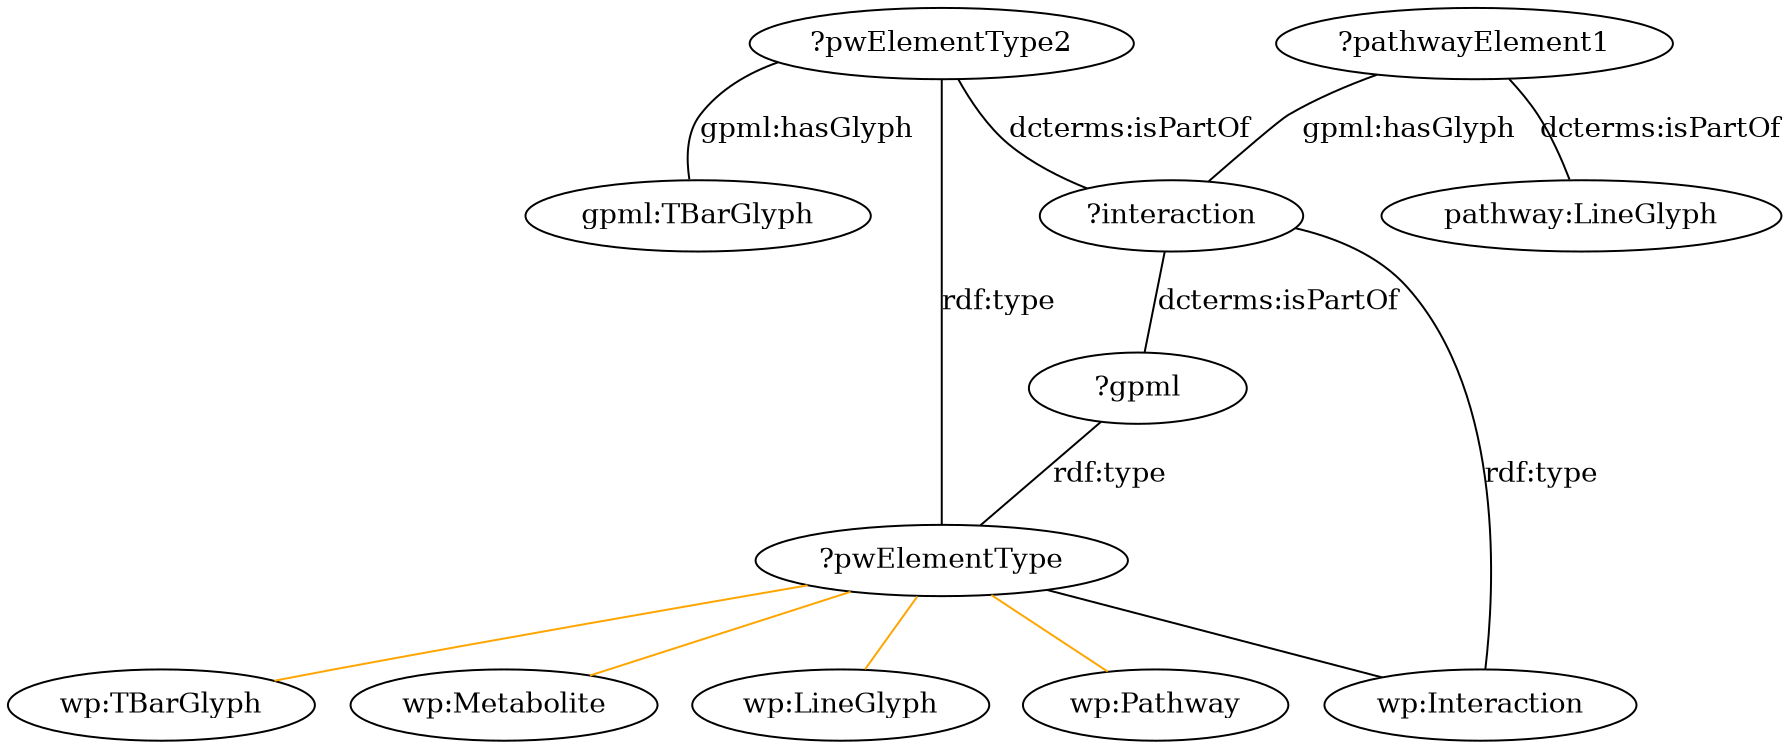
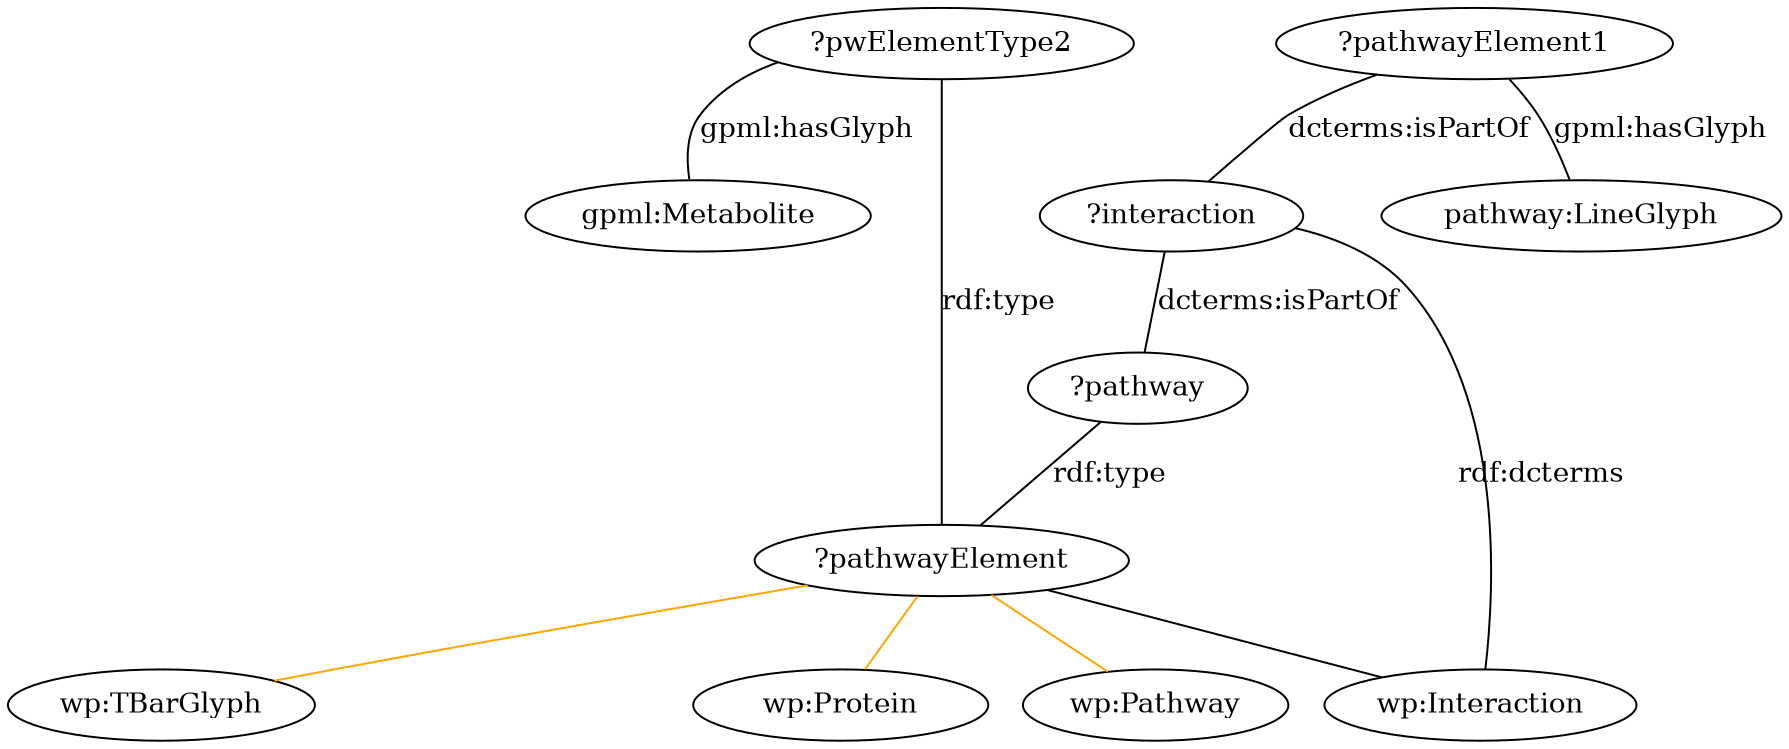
edge "?pathwayElement1" -- "?interaction": label "gpml:hasGlyph" -> "dcterms:isPartOf"
edge "?pathwayElement1" -- "pathway:LineGlyph": label "dcterms:isPartOf" -> "gpml:hasGlyph"
edge "?pwElementType2" -- "?interaction": removed, label "dcterms:isPartOf"
node "gpml:TBarGlyph": label "gpml:TBarGlyph" -> "gpml:Metabolite"
node "?gpml": label "?gpml" -> "?pathway"
edge "?interaction" -- "wp:Interaction": label "rdf:type" -> "rdf:dcterms"
node "?pwElementType": label "?pwElementType" -> "?pathwayElement"
node "wp:Metabolite": removed
node "wp:LineGlyph": label "wp:LineGlyph" -> "wp:Protein"
